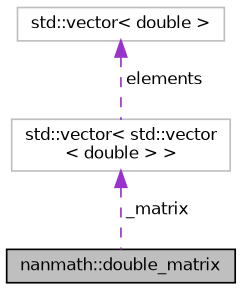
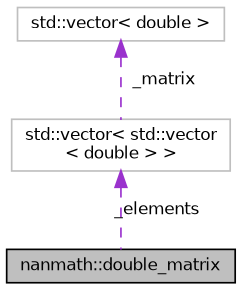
edge "std::vector< std::vector < double > >" -> "std::vector< double >": label " elements" -> " _matrix"
edge "nanmath::double_matrix" -> "std::vector< std::vector < double > >": label " _matrix" -> " _elements"
